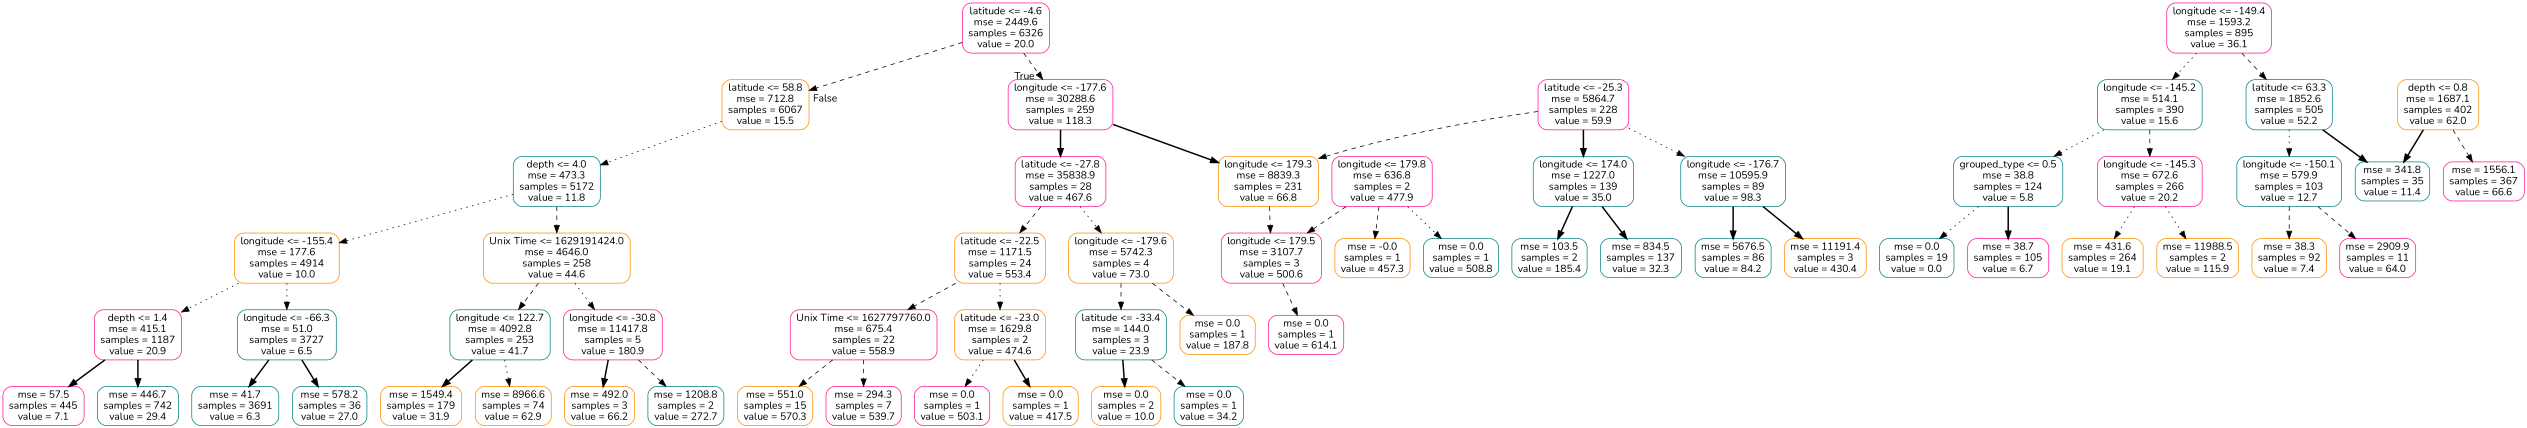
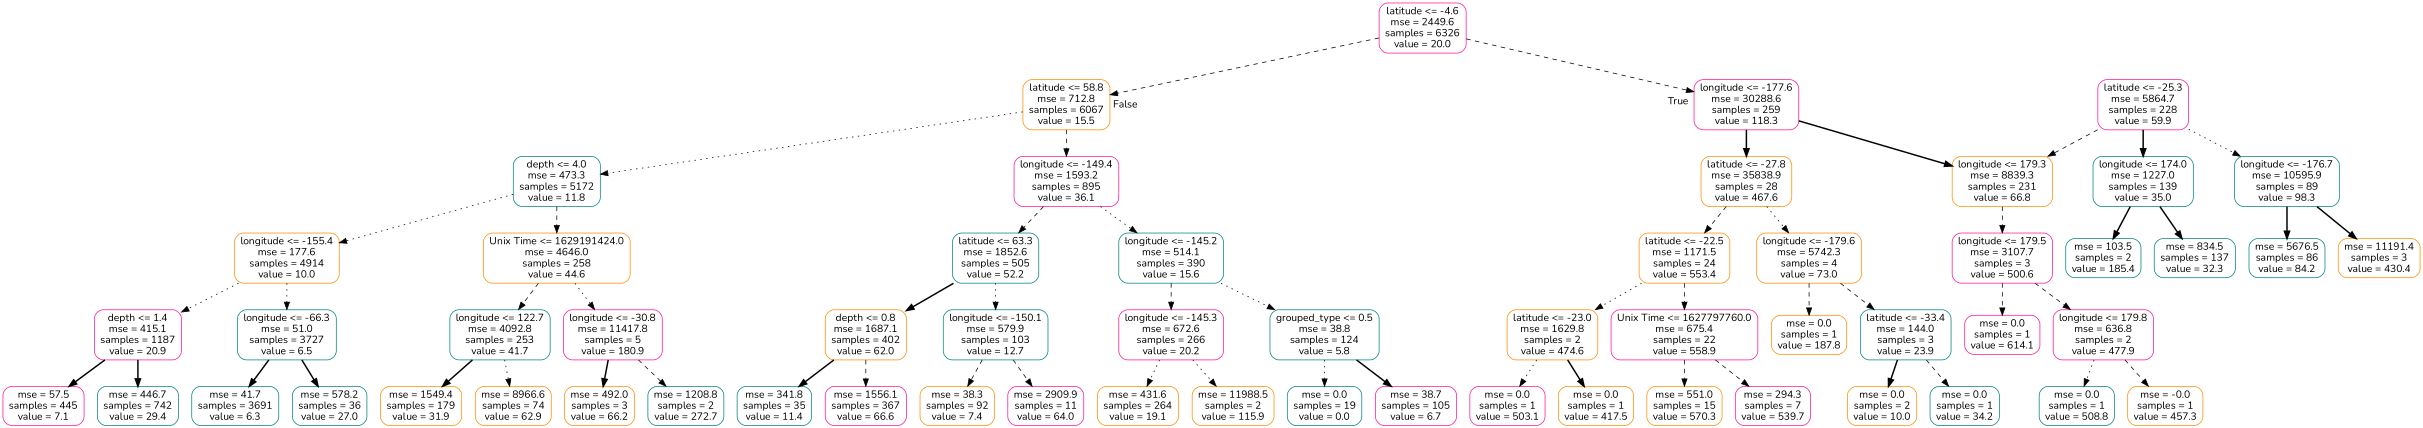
edge "latitude <= 58.8 mse = 712.8 samples = 6067 value = 15.5" -> "longitude <= -149.4 mse = 1593.2 samples = 895 value = 36.1": added
edge "latitude <= 63.3 mse = 1852.6 samples = 505 value = 52.2" -> "mse = 341.8 samples = 35 value = 11.4": now "latitude <= 63.3 mse = 1852.6 samples = 505 value = 52.2" -> "depth <= 0.8 mse = 1687.1 samples = 402 value = 62.0"
node "latitude <= -27.8 mse = 35838.9 samples = 28 value = 467.6": color deeppink -> darkorange
edge "longitude <= 179.8 mse = 636.8 samples = 2 value = 477.9" -> "longitude <= 179.5 mse = 3107.7 samples = 3 value = 500.6": reversed
